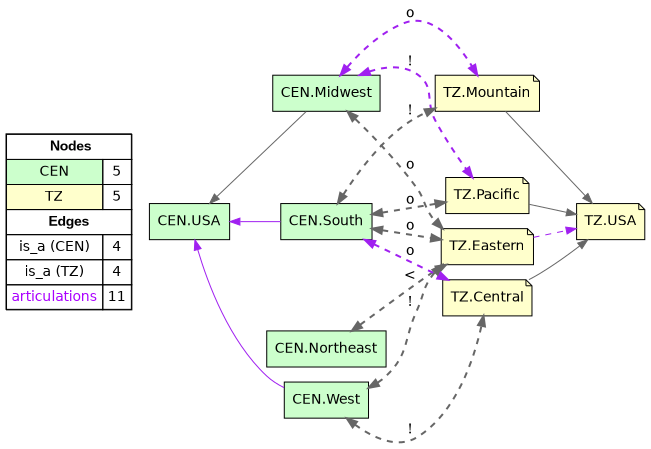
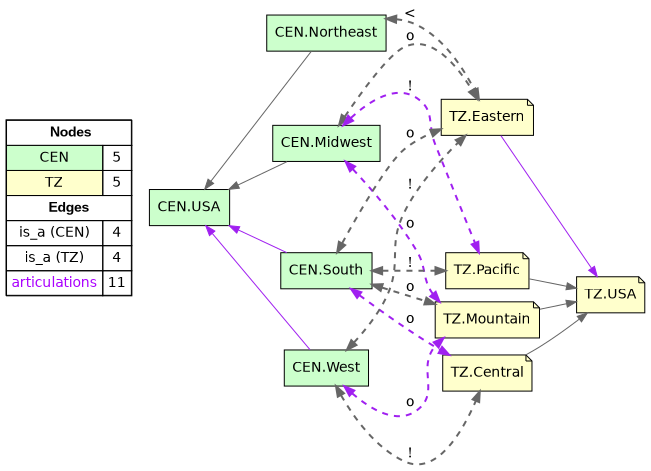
edge "TZ.Mountain" -- "CEN.South": label "!" -> "o"
edge "CEN.Northeast" -> "CEN.USA": added
edge "TZ.Pacific" -- "CEN.South": label "o" -> "!"
edge "TZ.Eastern" -> "TZ.USA": style dashed -> solid
edge "TZ.Mountain" -- "CEN.West": added, label "o"
